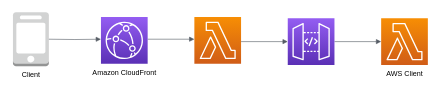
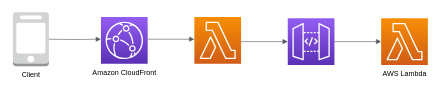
node "AWS Client": label "AWS Client" -> "AWS Lambda"
